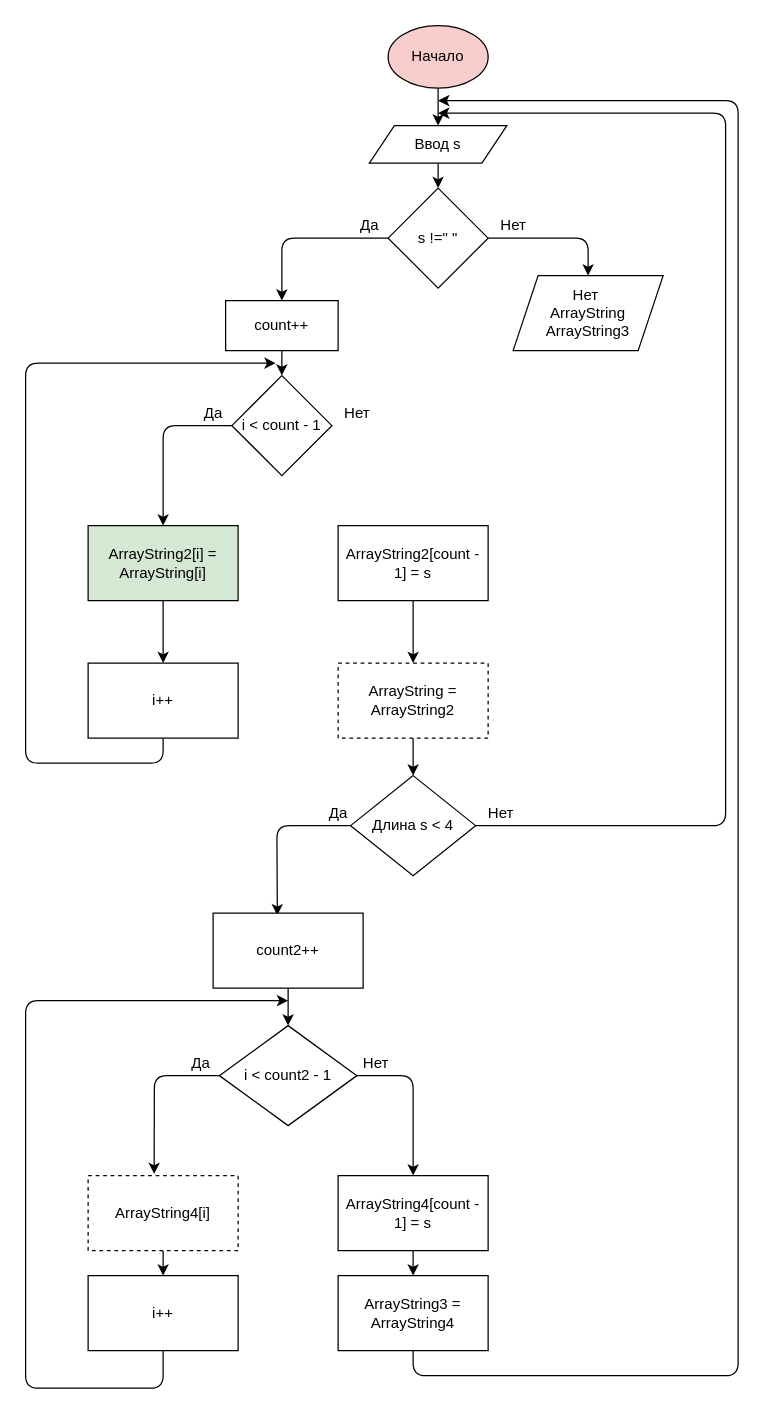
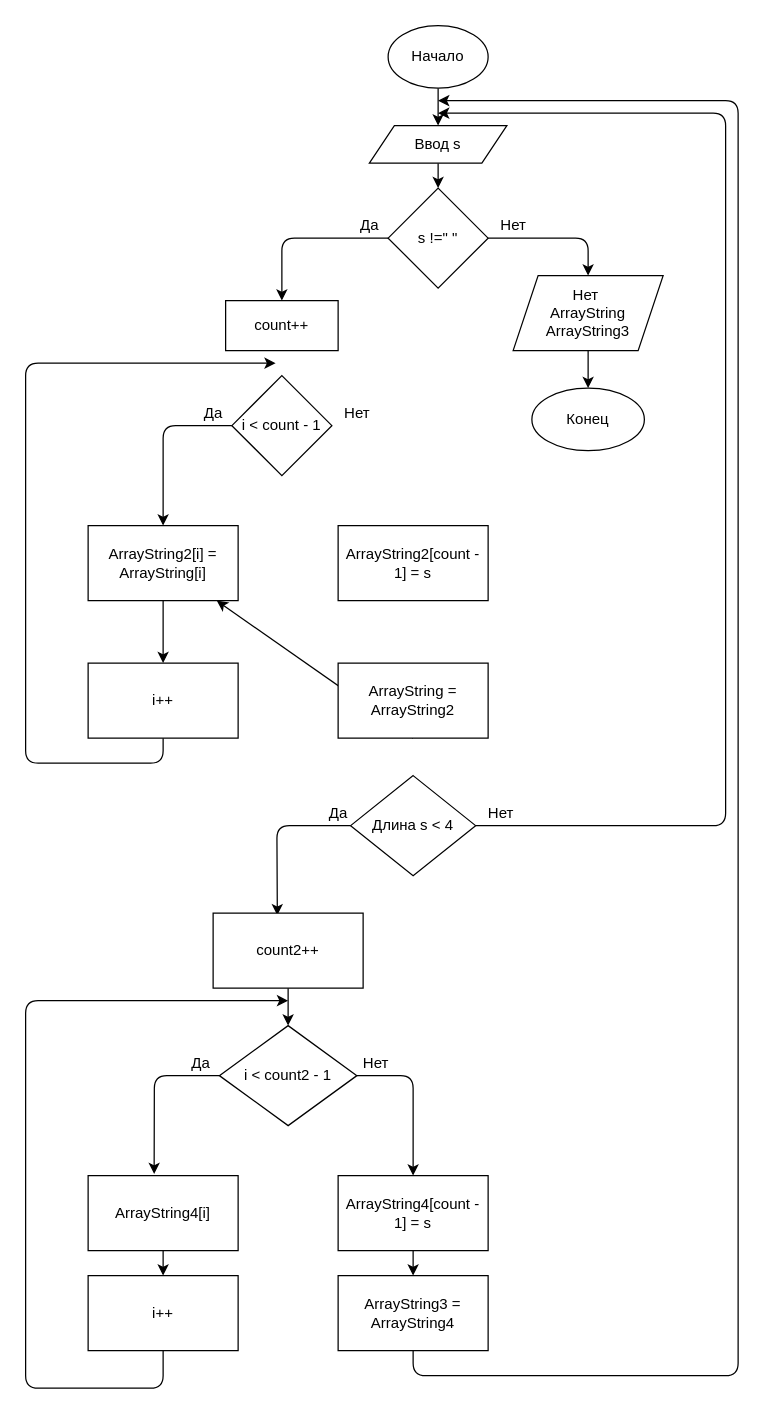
node "Начало": fillcolor #f8cecc -> #ffffff
edge "count++" -> "i < count - 1": removed
edge "Нет ArrayString ArrayString3" -> "Конец": added
node "Конец": added
node "ArrayString2[i] = ArrayString[i]": fillcolor #d5e8d4 -> #ffffff
edge "ArrayString2[count - 1] = s" -> "ArrayString = ArrayString2": removed
node "ArrayString = ArrayString2": style dashed -> solid
edge "ArrayString = ArrayString2" -> "Длина s < 4": now "ArrayString = ArrayString2" -> "ArrayString2[i] = ArrayString[i]"
node "ArrayString4[i]": style dashed -> solid
